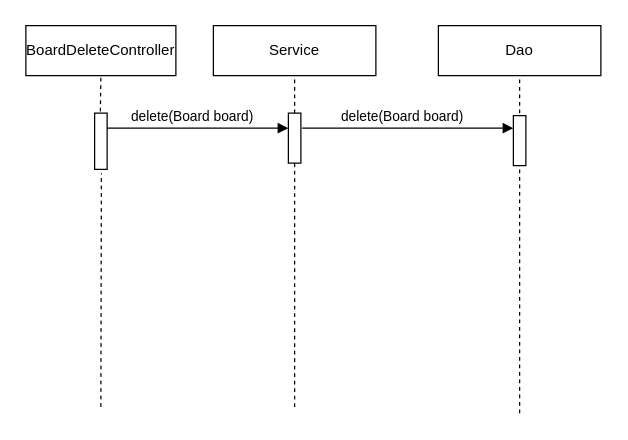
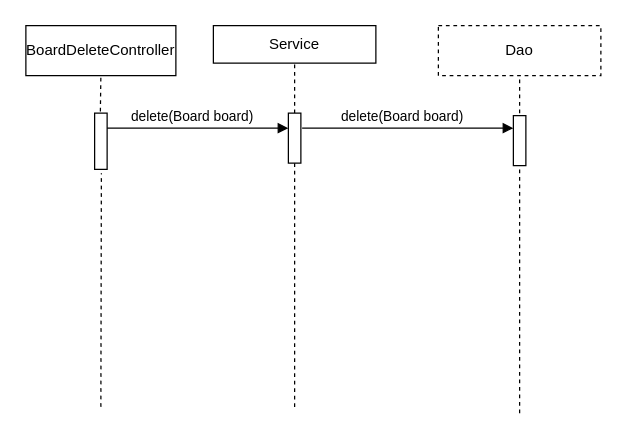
node "Service": size 163x50 -> 163x38
node "Dao": style solid -> dashed
